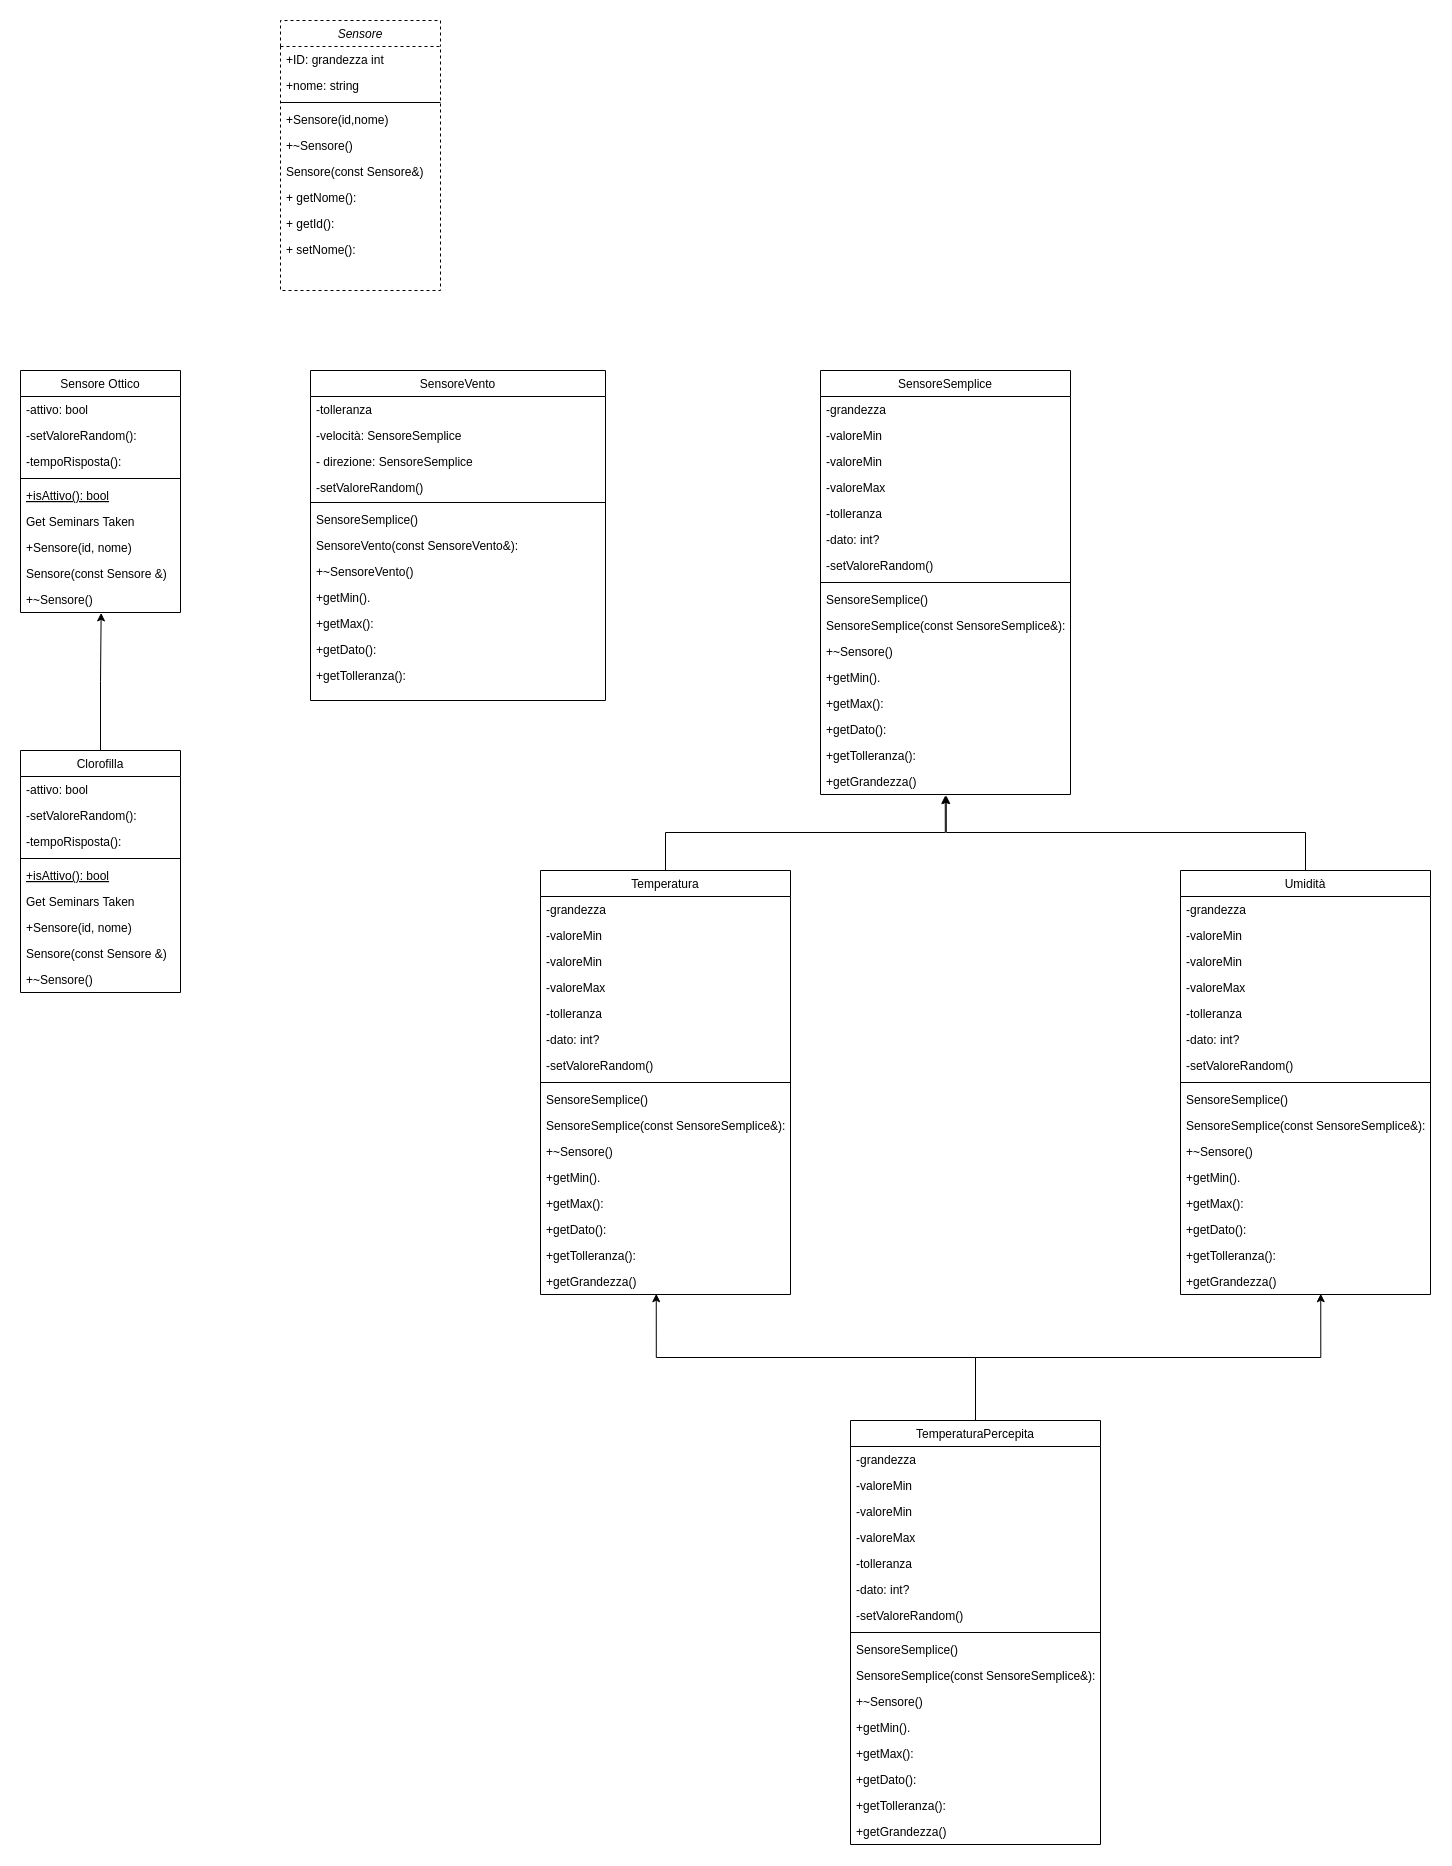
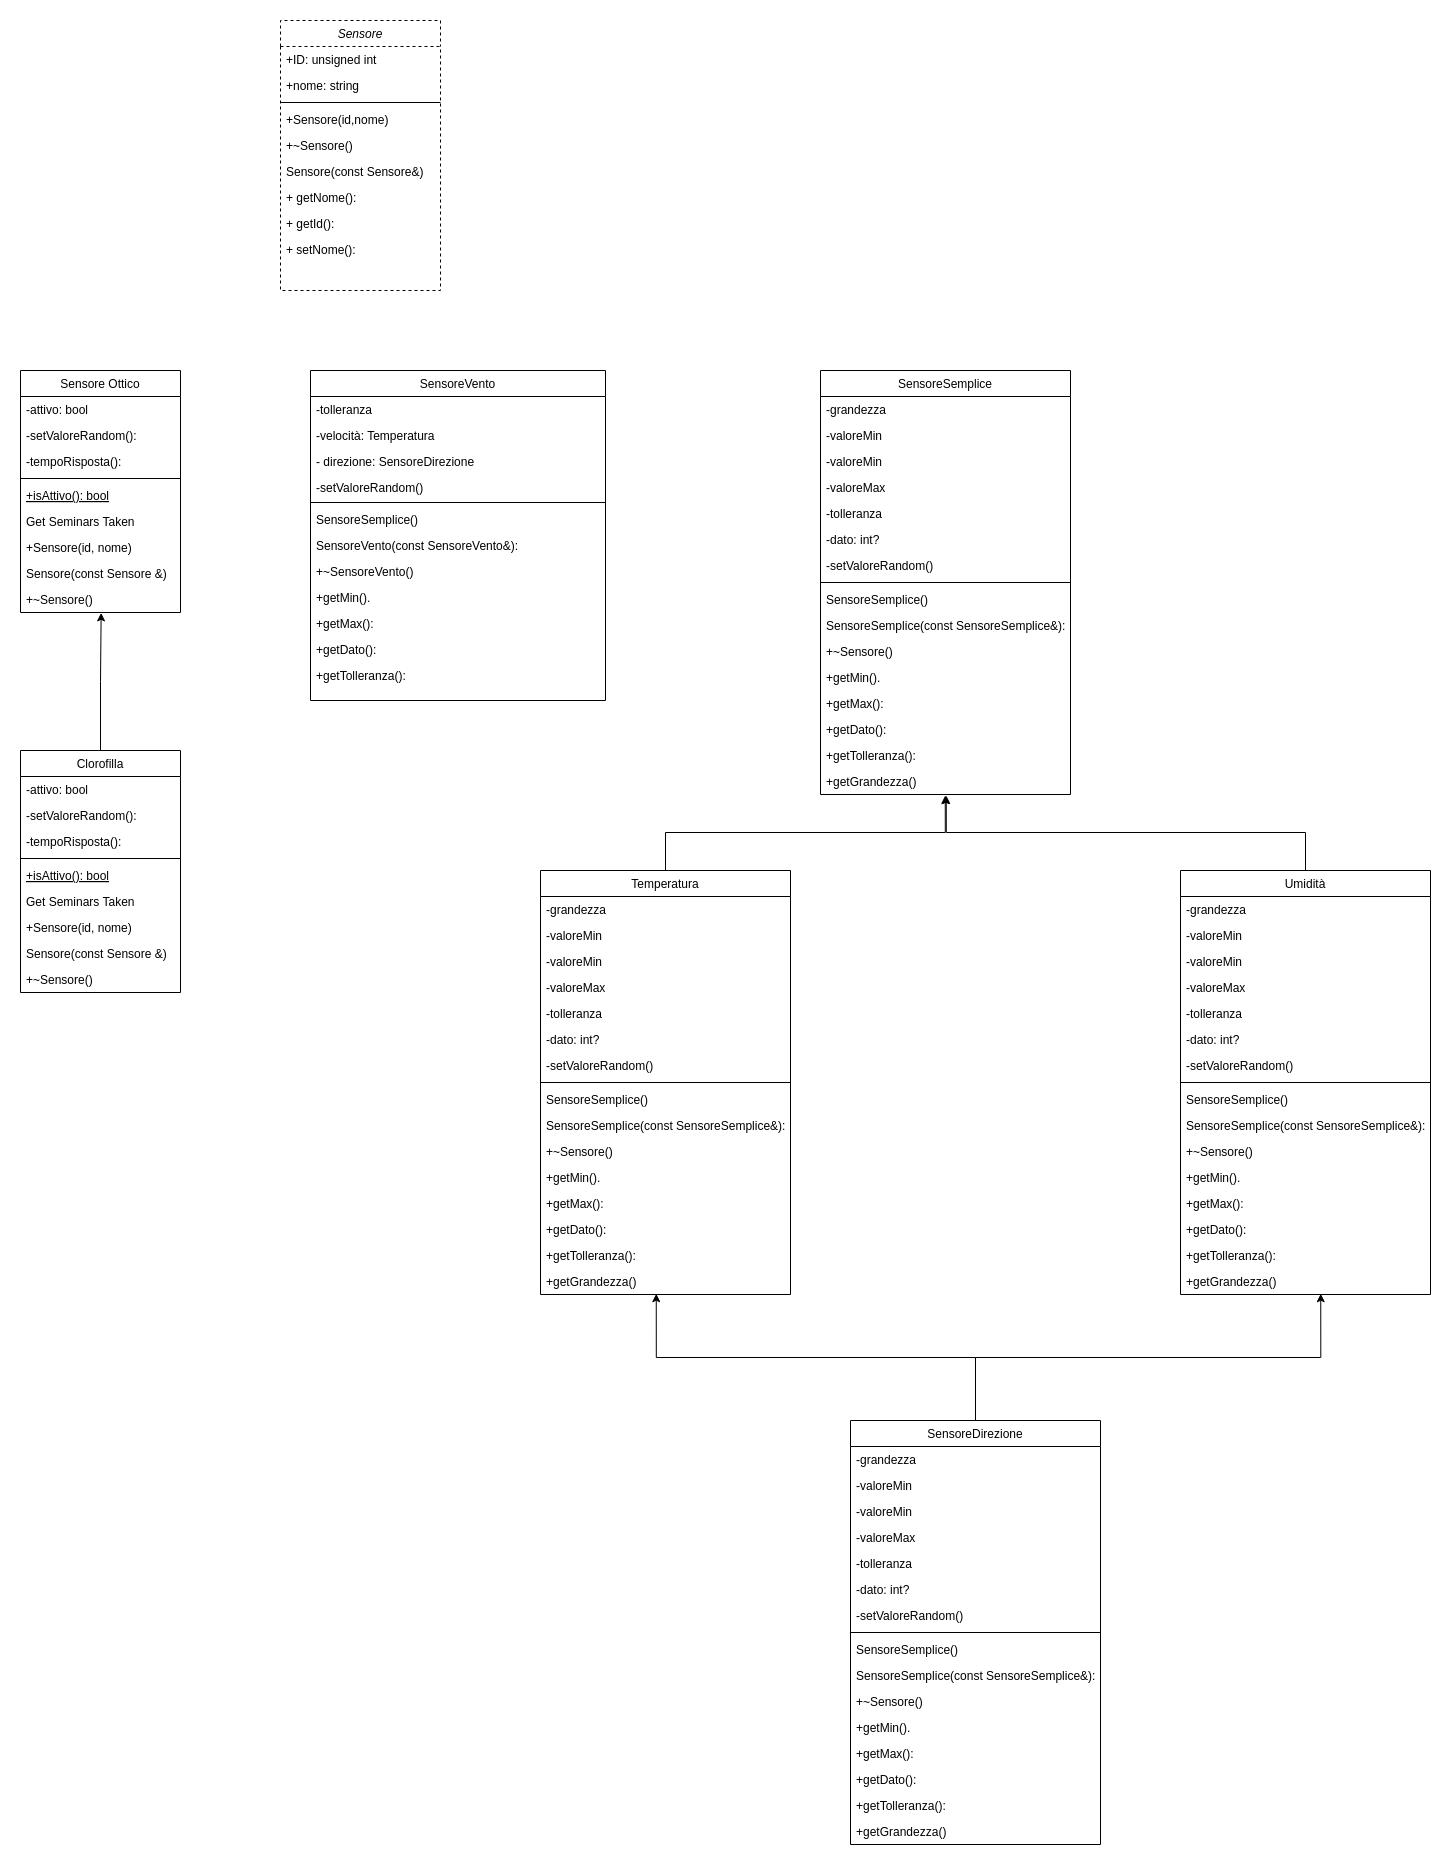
node "+ID: grandezza int": label "+ID: grandezza int" -> "+ID: unsigned int"
node "-velocità: SensoreSemplice": label "-velocità: SensoreSemplice" -> "-velocità: Temperatura"
node "- direzione: SensoreSemplice": label "- direzione: SensoreSemplice" -> "- direzione: SensoreDirezione"
node "TemperaturaPercepita": label "TemperaturaPercepita" -> "SensoreDirezione"
